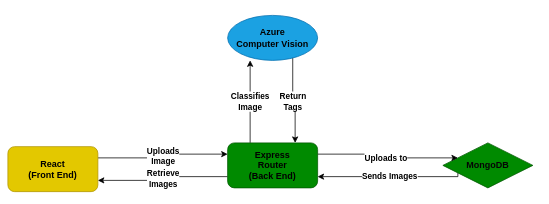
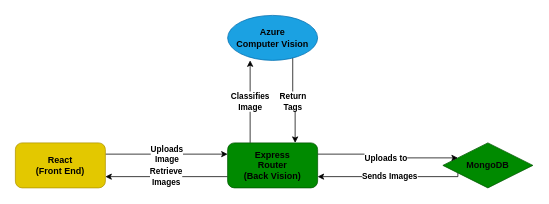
node "Express Router (Back End)": label "Express Router (Back End)" -> "Express Router (Back Vision)"
node "React (Front End)": moved (53, 169) -> (60, 165)
